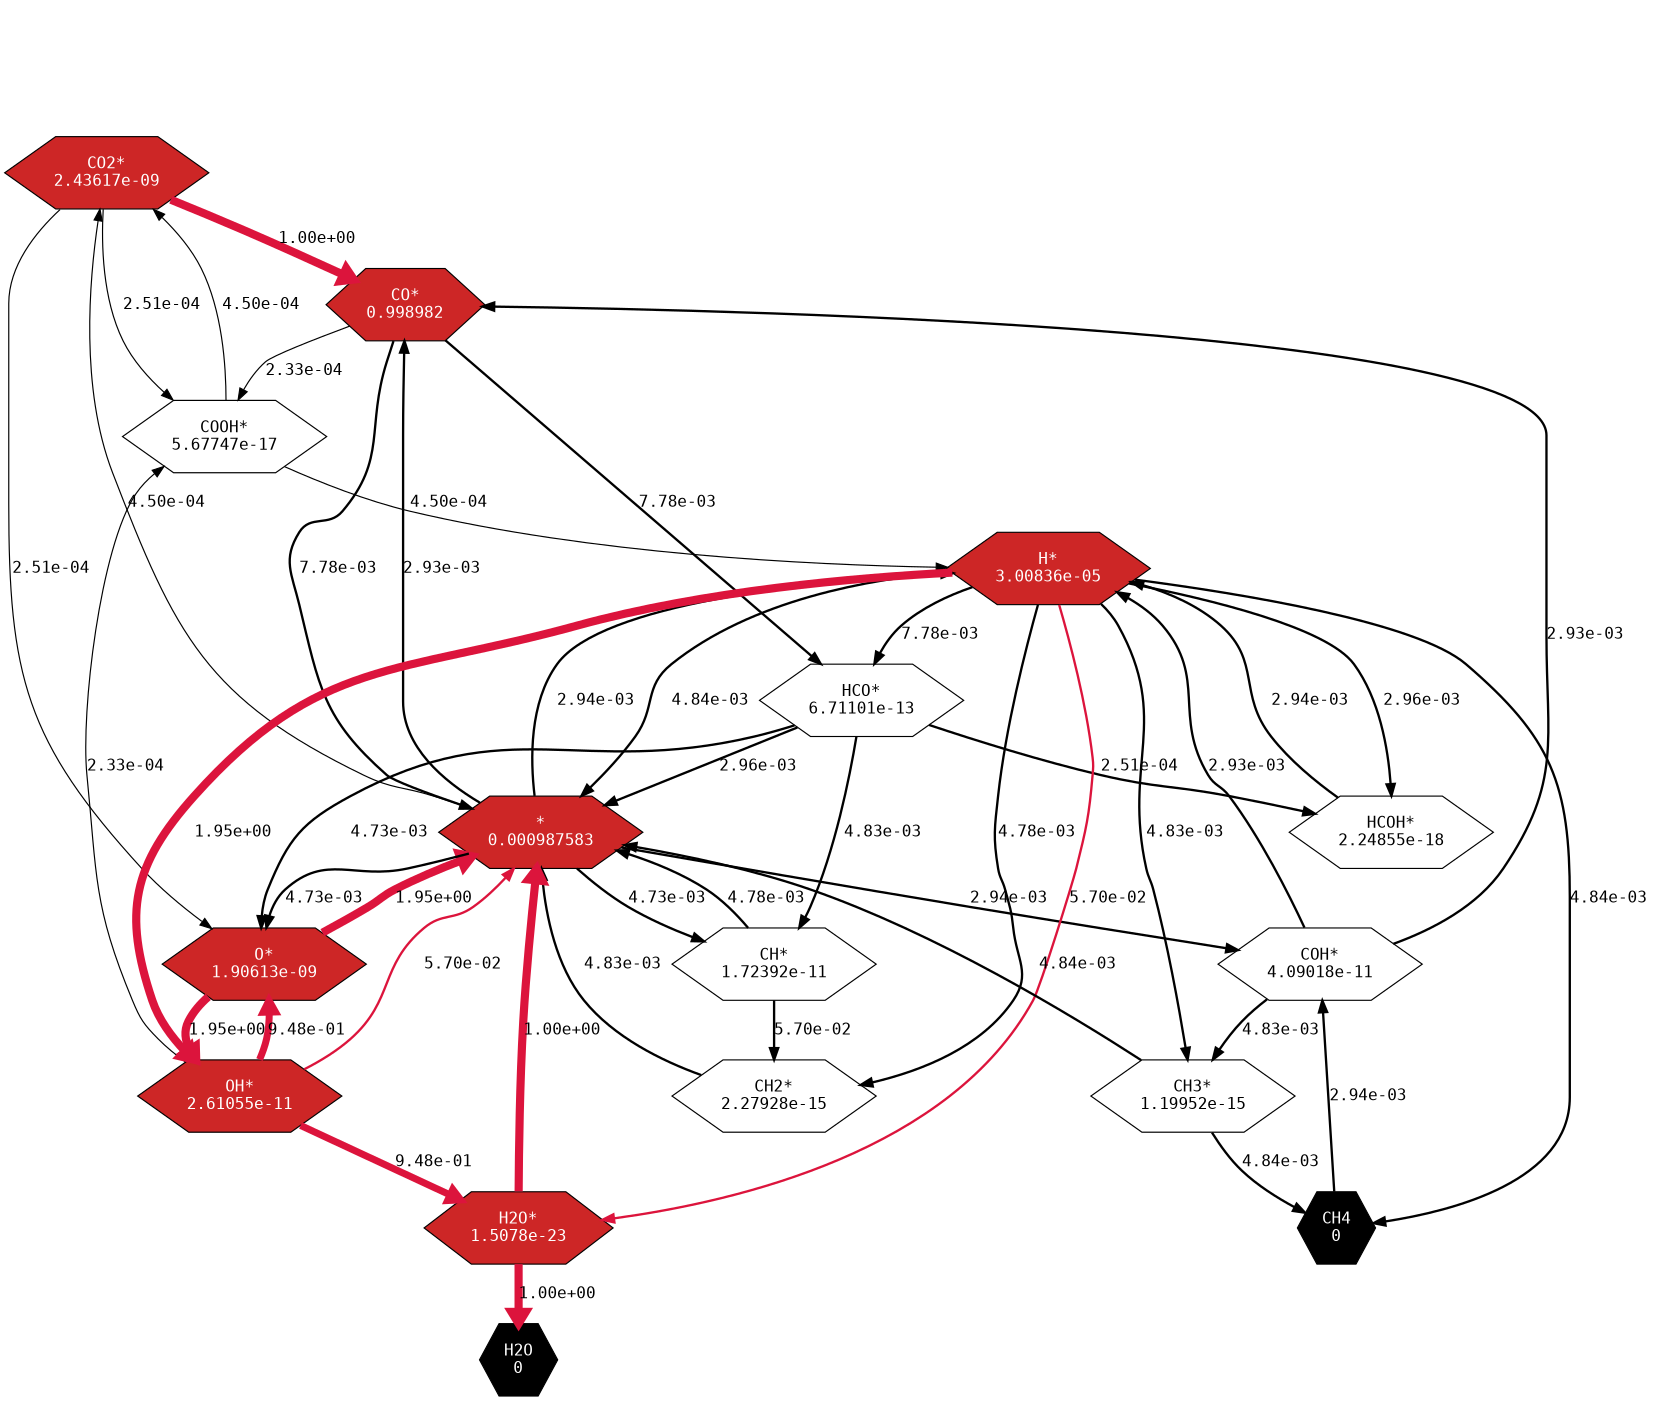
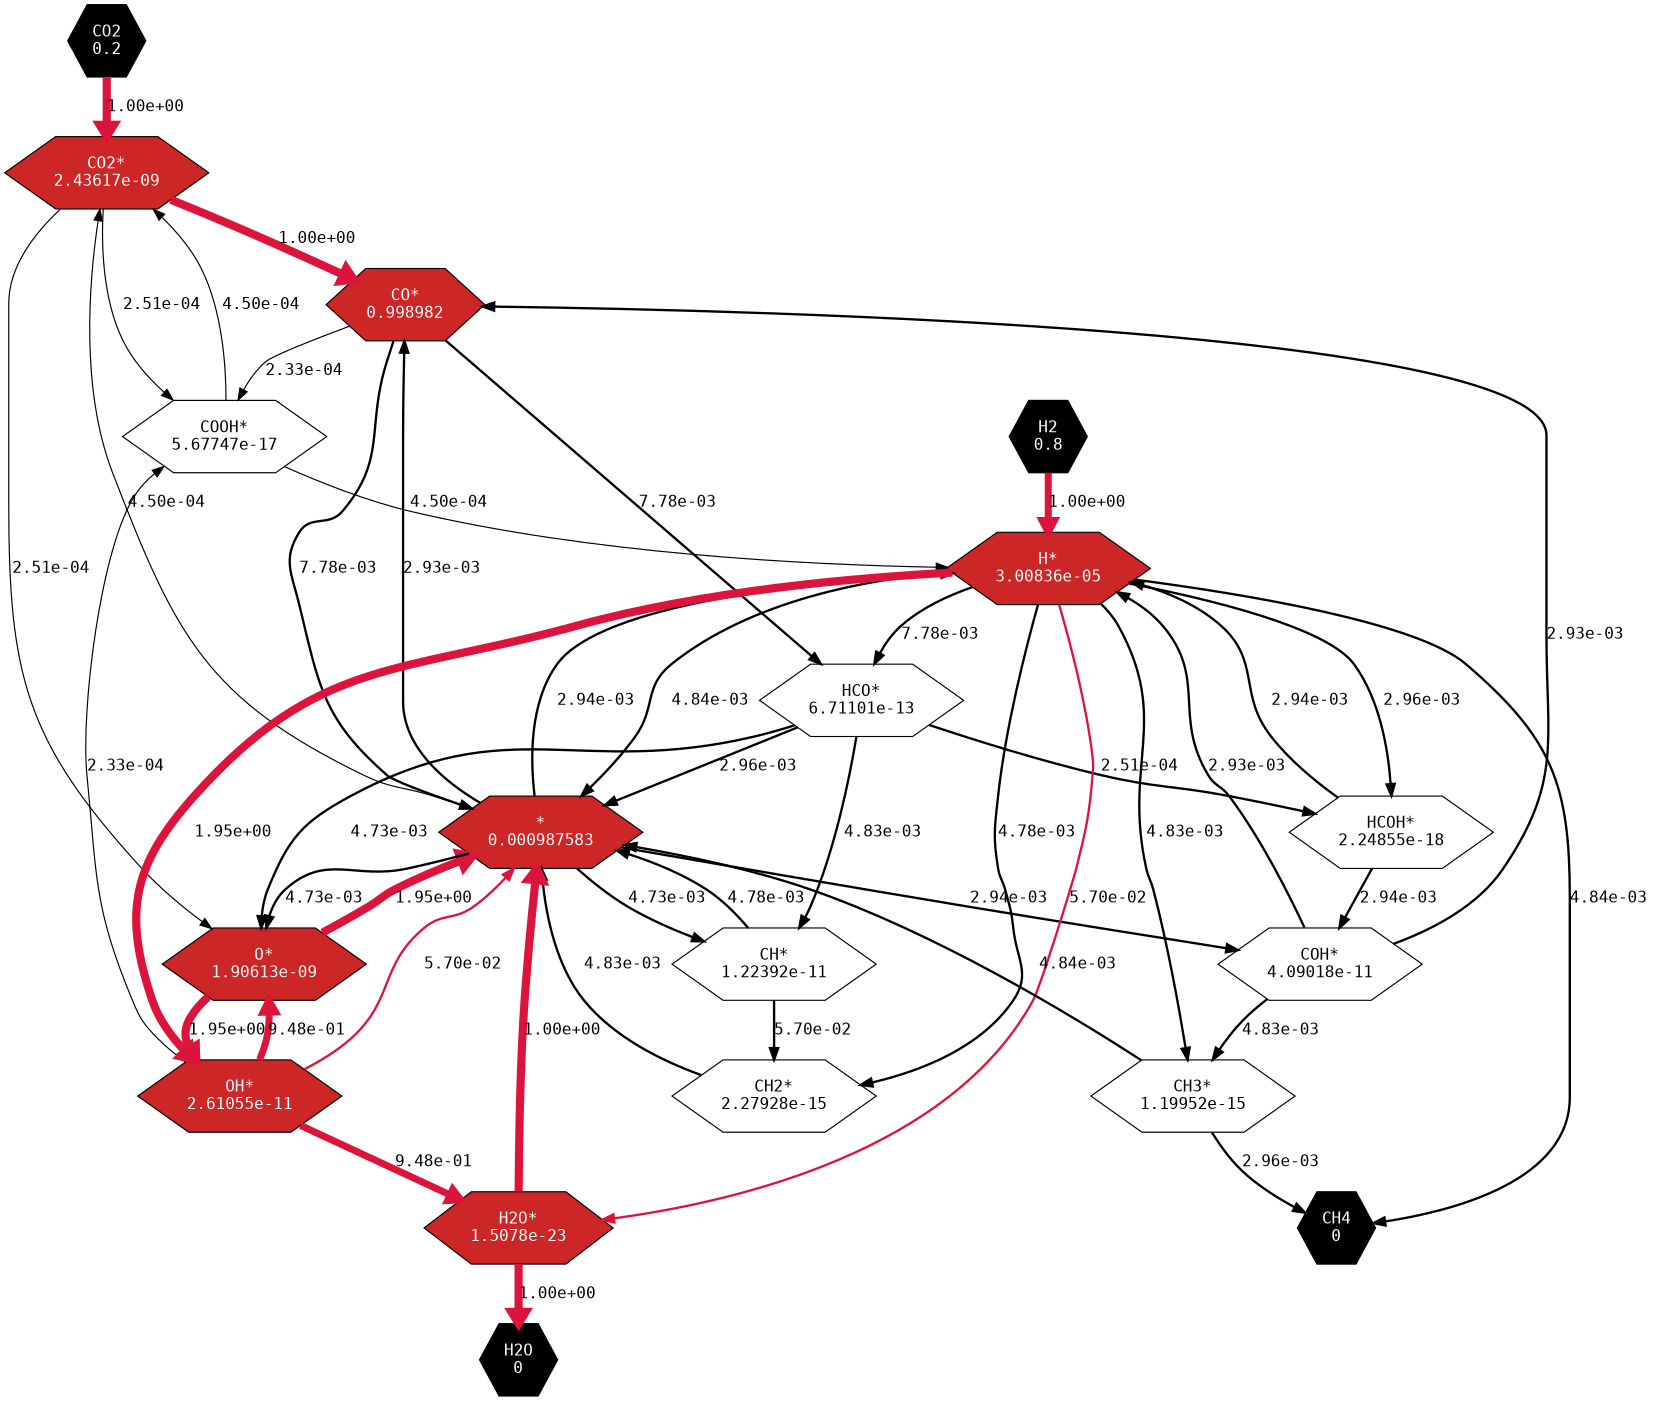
node "CO2 0.2": added
node "H2 0.8": added
node "CH* 1.72392e-11": label "CH* 1.72392e-11" -> "CH* 1.22392e-11"
edge "CH4 0" -> "COH* 4.09018e-11": now "HCOH* 2.24855e-18" -> "COH* 4.09018e-11"
edge "CH3* 1.19952e-15" -> "CH4 0": label "4.84e-03" -> "2.96e-03"
